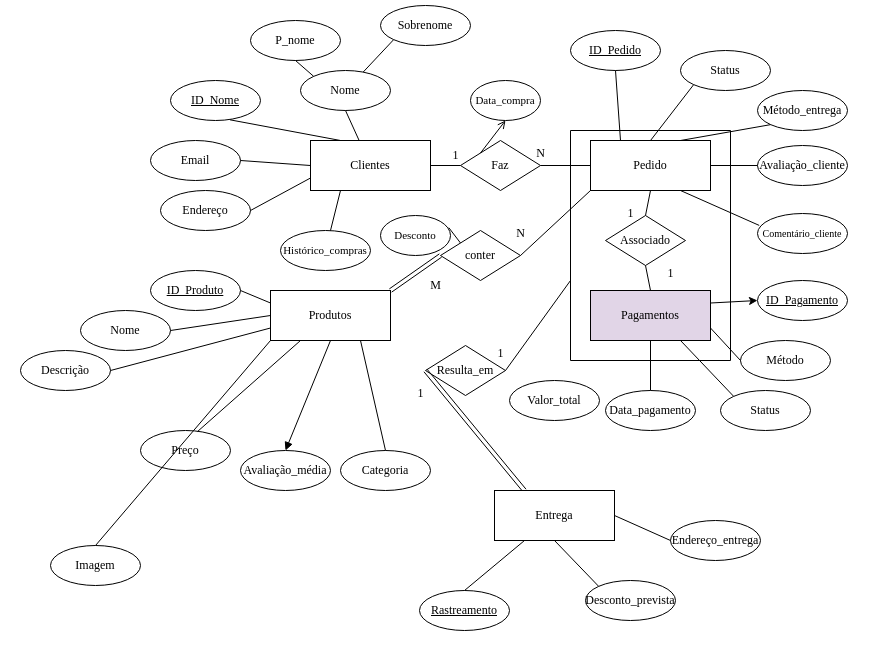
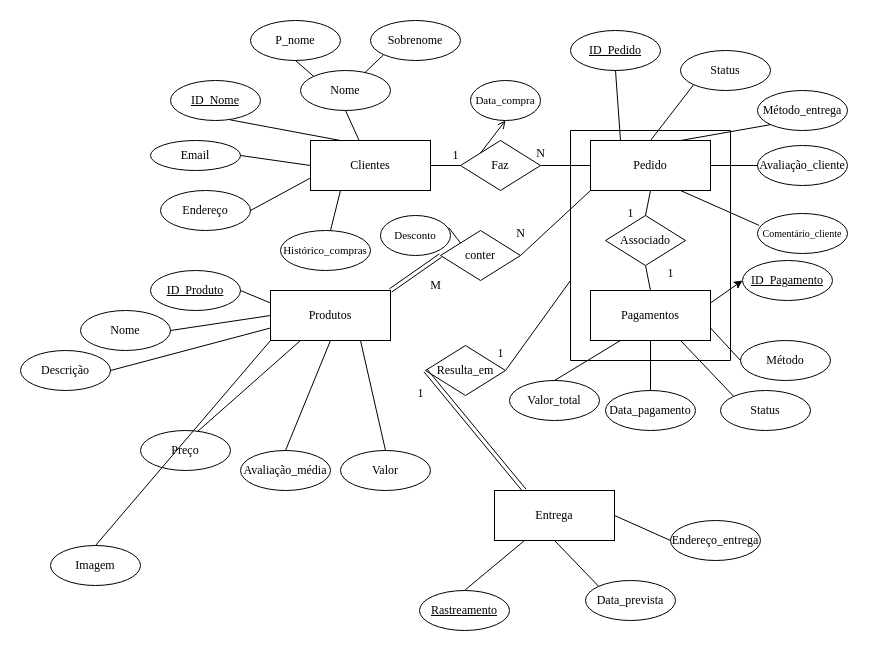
node "Sobrenome": moved (426, 26) -> (416, 41)
node "Email": size 90x40 -> 90x30
node "ID_Pagamento": moved (803, 301) -> (788, 281)
node "Pagamentos": fillcolor #e1d5e7 -> #ffffff
edge "Pagamentos" -- "Valor_total": added
edge "Produtos" -> "Avaliação_média": arrowhead block -> none
node "Categoria": label "Categoria" -> "Valor"
node "Desconto_prevista": label "Desconto_prevista" -> "Data_prevista"
